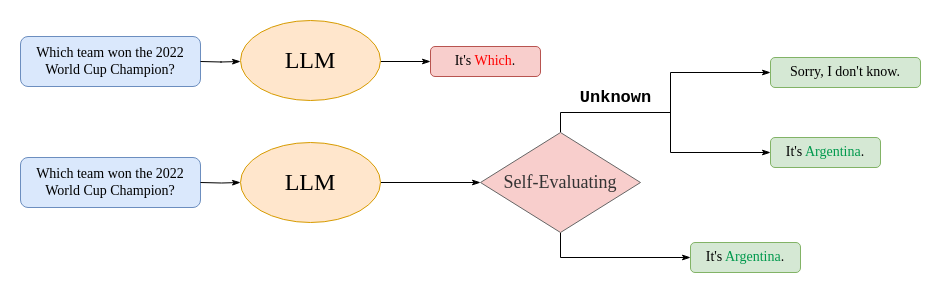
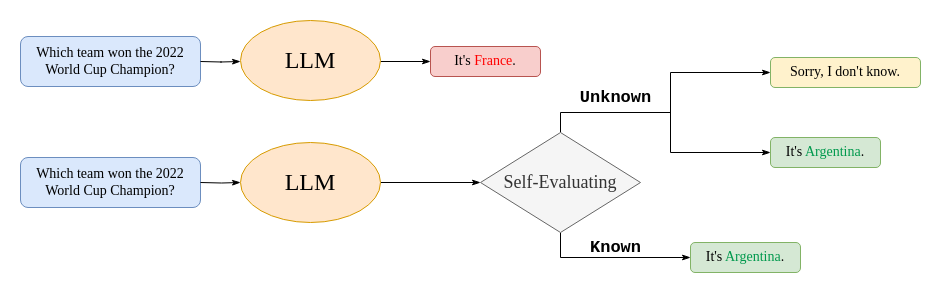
node "It's Which.": label "It's Which." -> "It's France."
node "Sorry, I don't know.": fillcolor #d5e8d4 -> #fff2cc
node "Self-Evaluating": fillcolor #f8cecc -> #f5f5f5
node "Known": added
